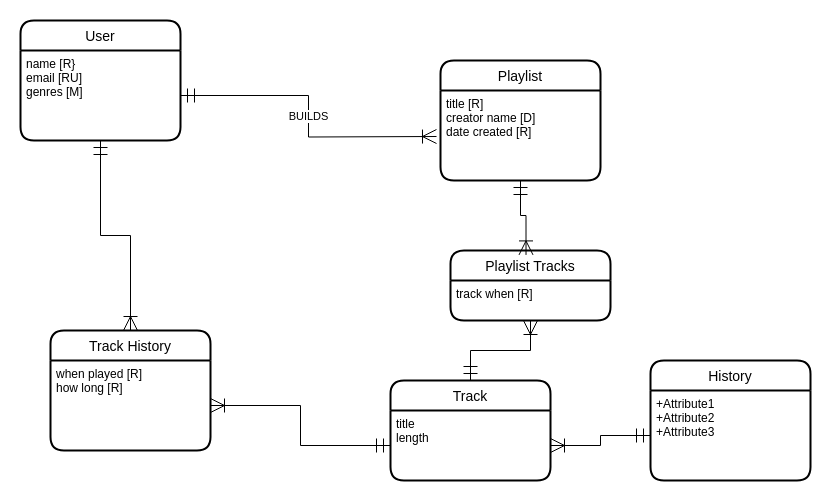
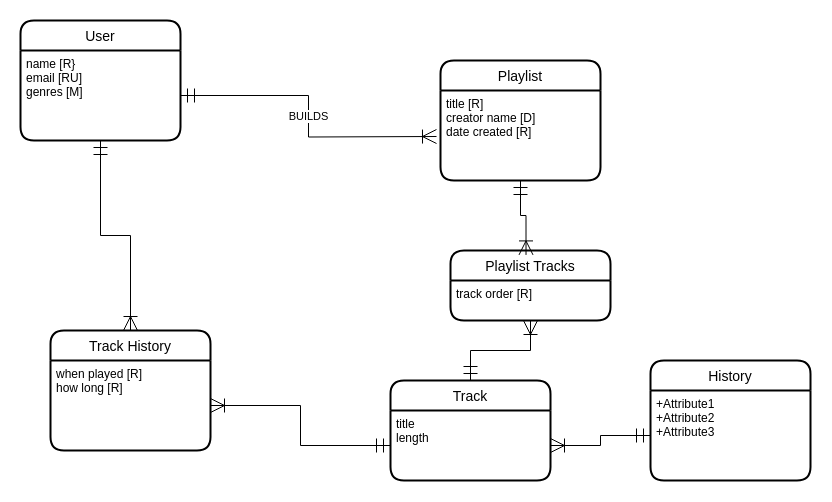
node "track when [R]": label "track when [R]" -> "track order [R]"
